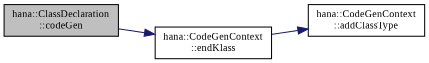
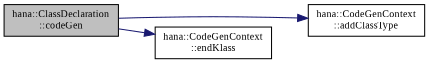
edge "hana::CodeGenContext ::endKlass" -> "hana::CodeGenContext ::addClassType": now "hana::ClassDeclaration ::codeGen" -> "hana::CodeGenContext ::addClassType"
